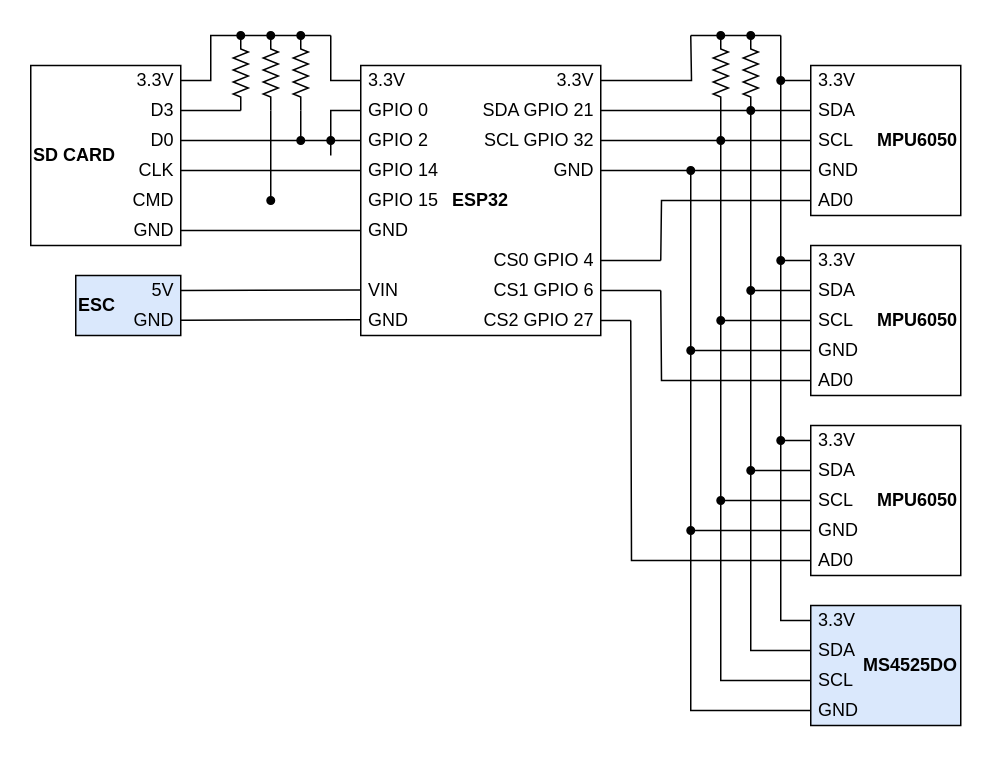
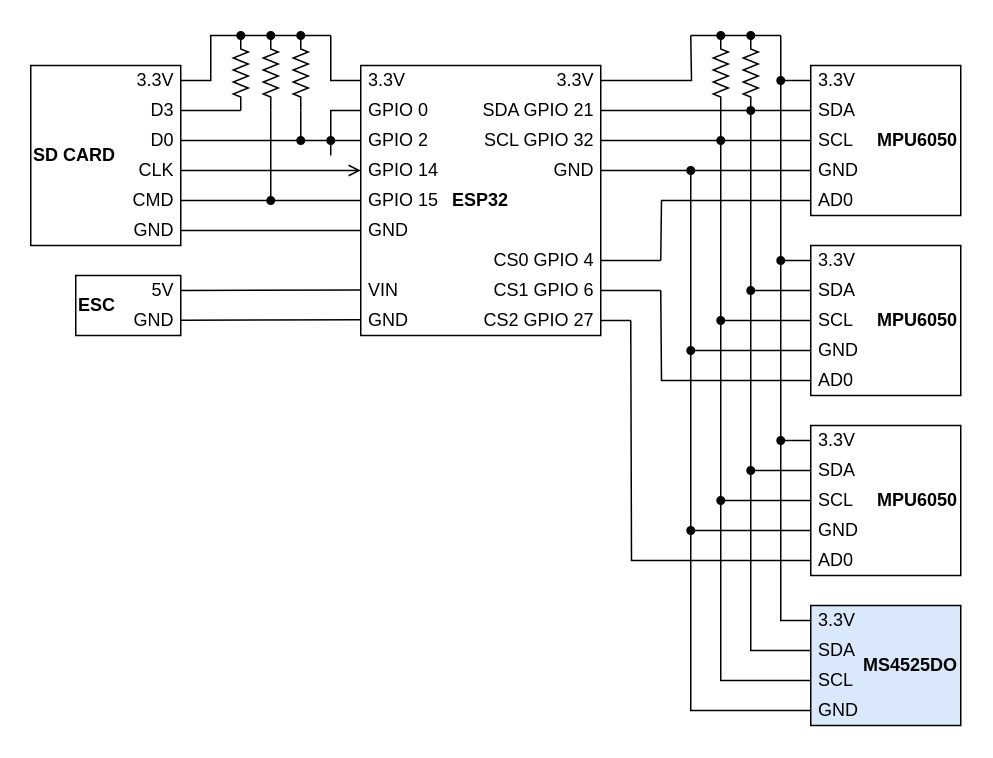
edge "CLK" -- "GPIO 14": arrowhead none -> open
edge "CMD" -- "GPIO 15": added
node "ESC": fillcolor #dae8fc -> #ffffff
